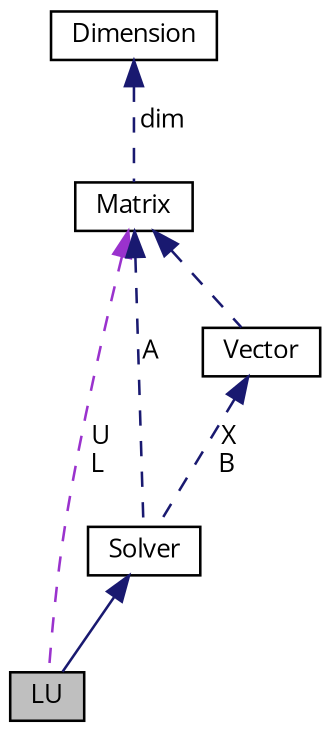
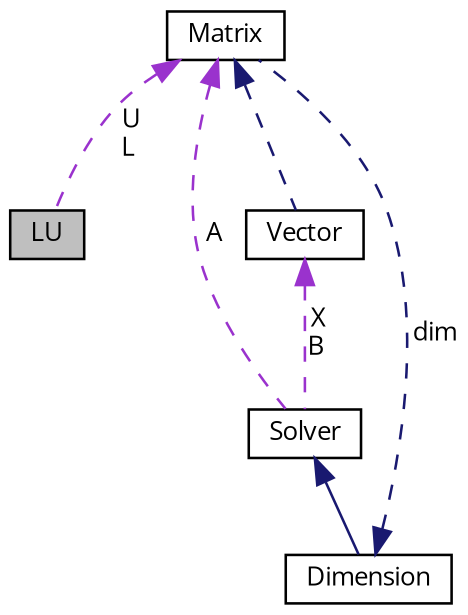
edge "Solver" -> "Matrix": color midnightblue -> darkorchid3
edge "Solver" -> "Vector": color midnightblue -> darkorchid3
edge "LU" -> "Solver": now "Dimension" -> "Solver"
